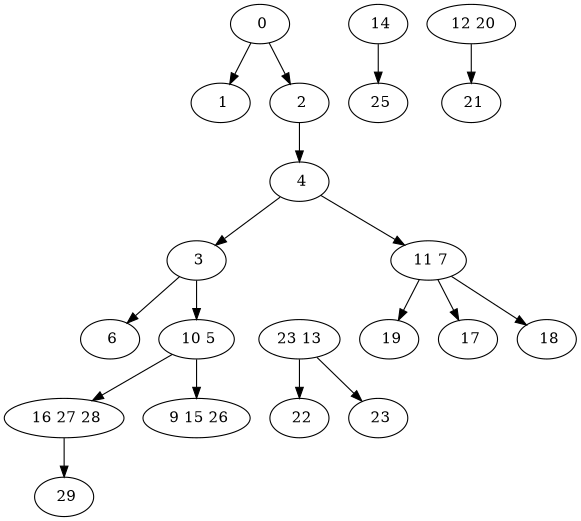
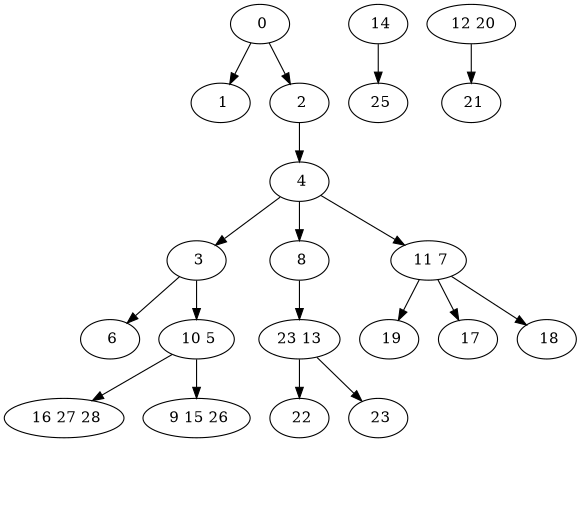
node "8": added
node "29": removed
